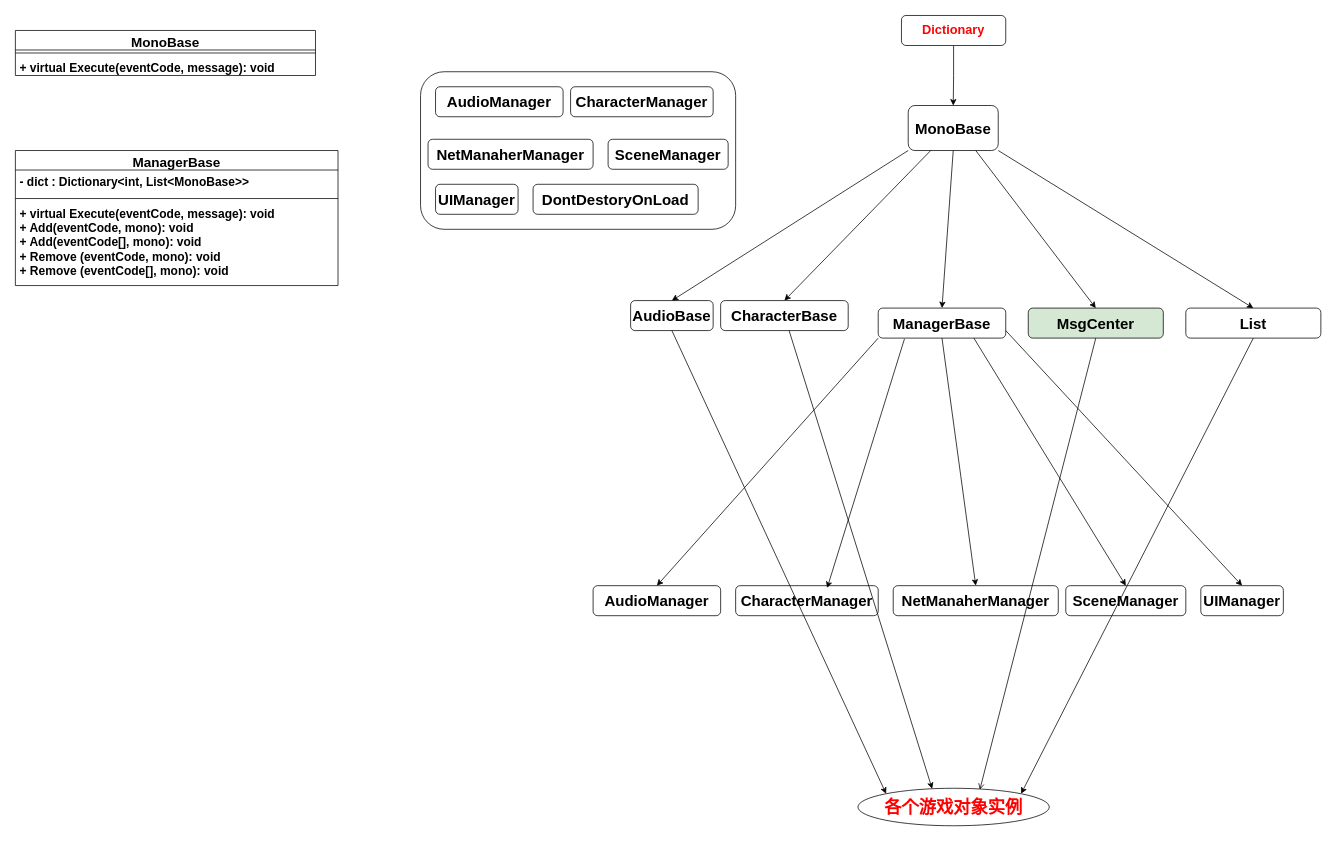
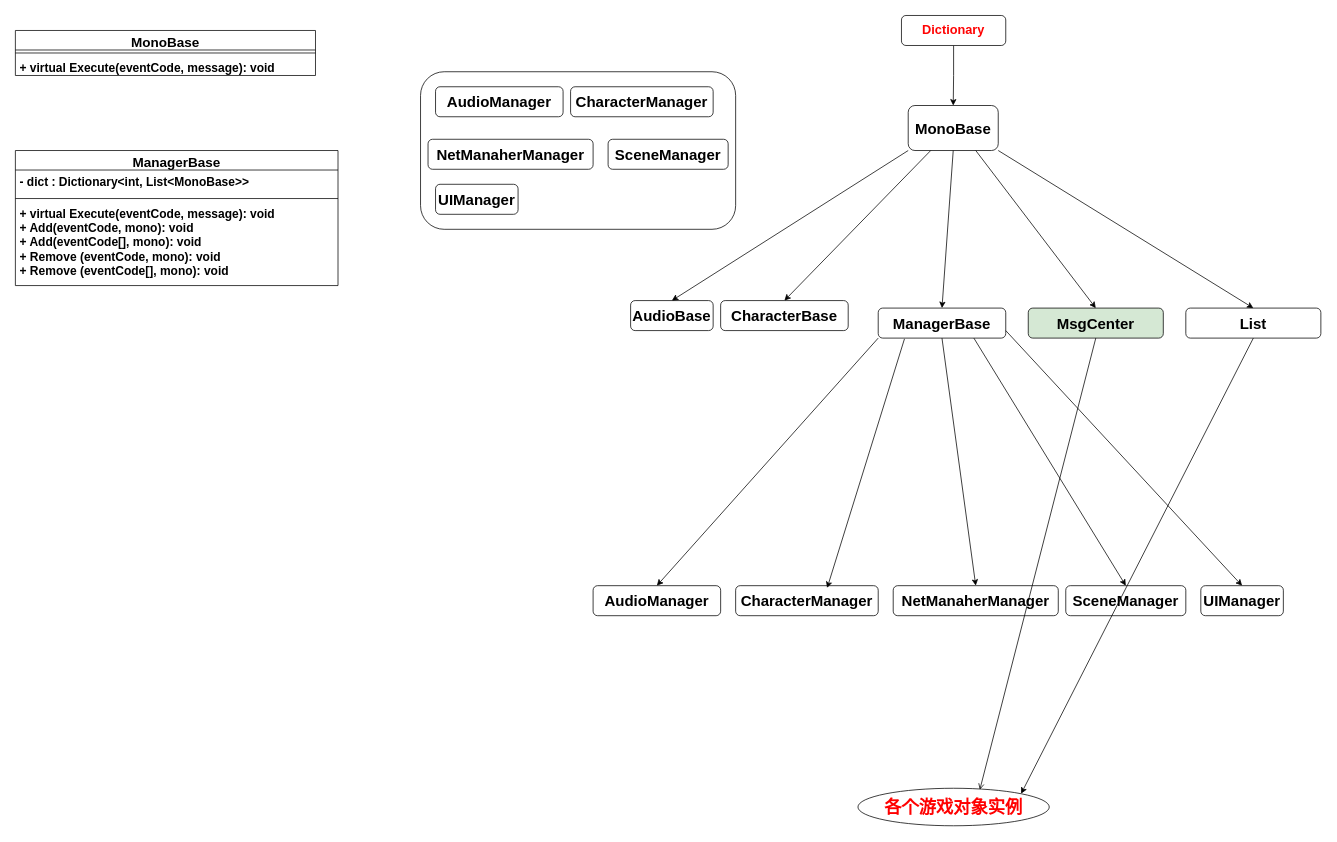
node "DontDestoryOnLoad": removed
edge "CharacterBase" -> "各个游戏对象实例": removed
edge "AudioBase" -> "各个游戏对象实例": removed
